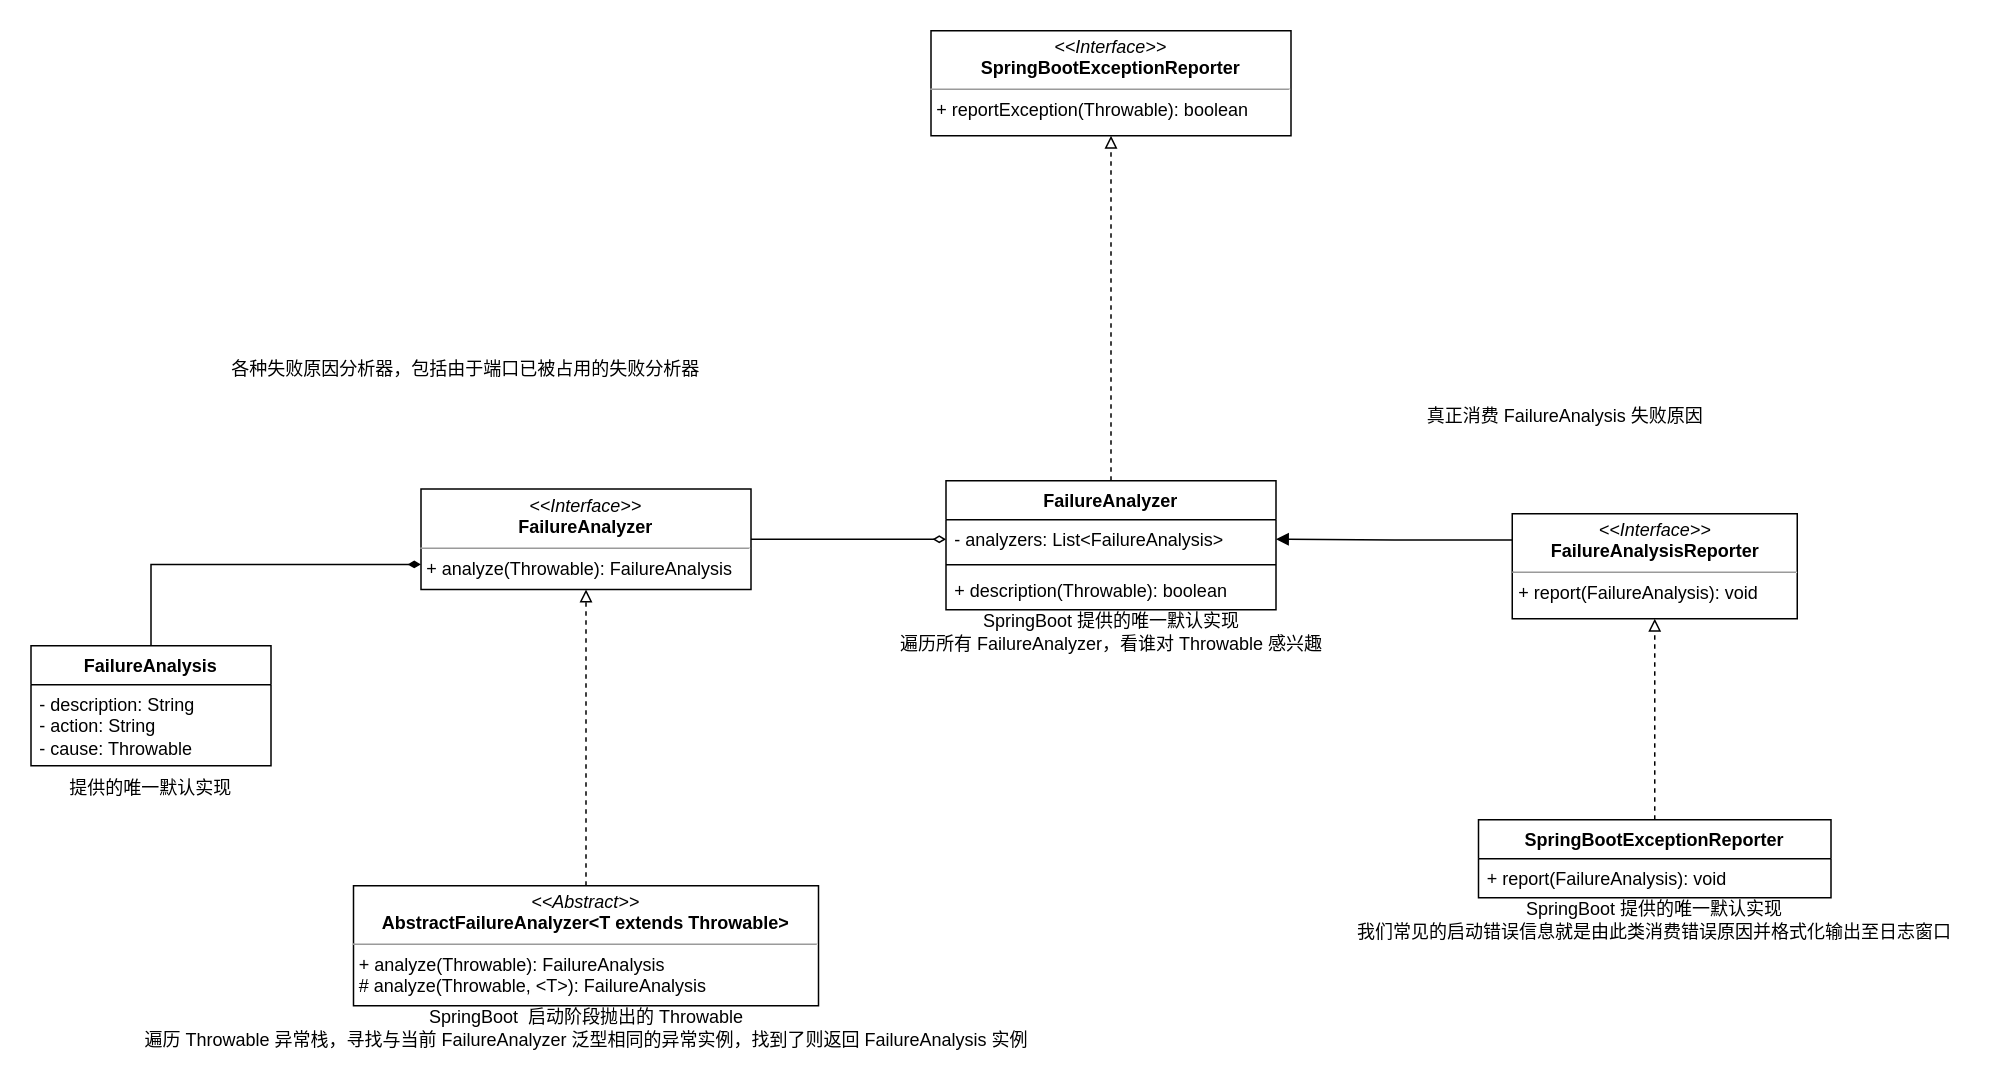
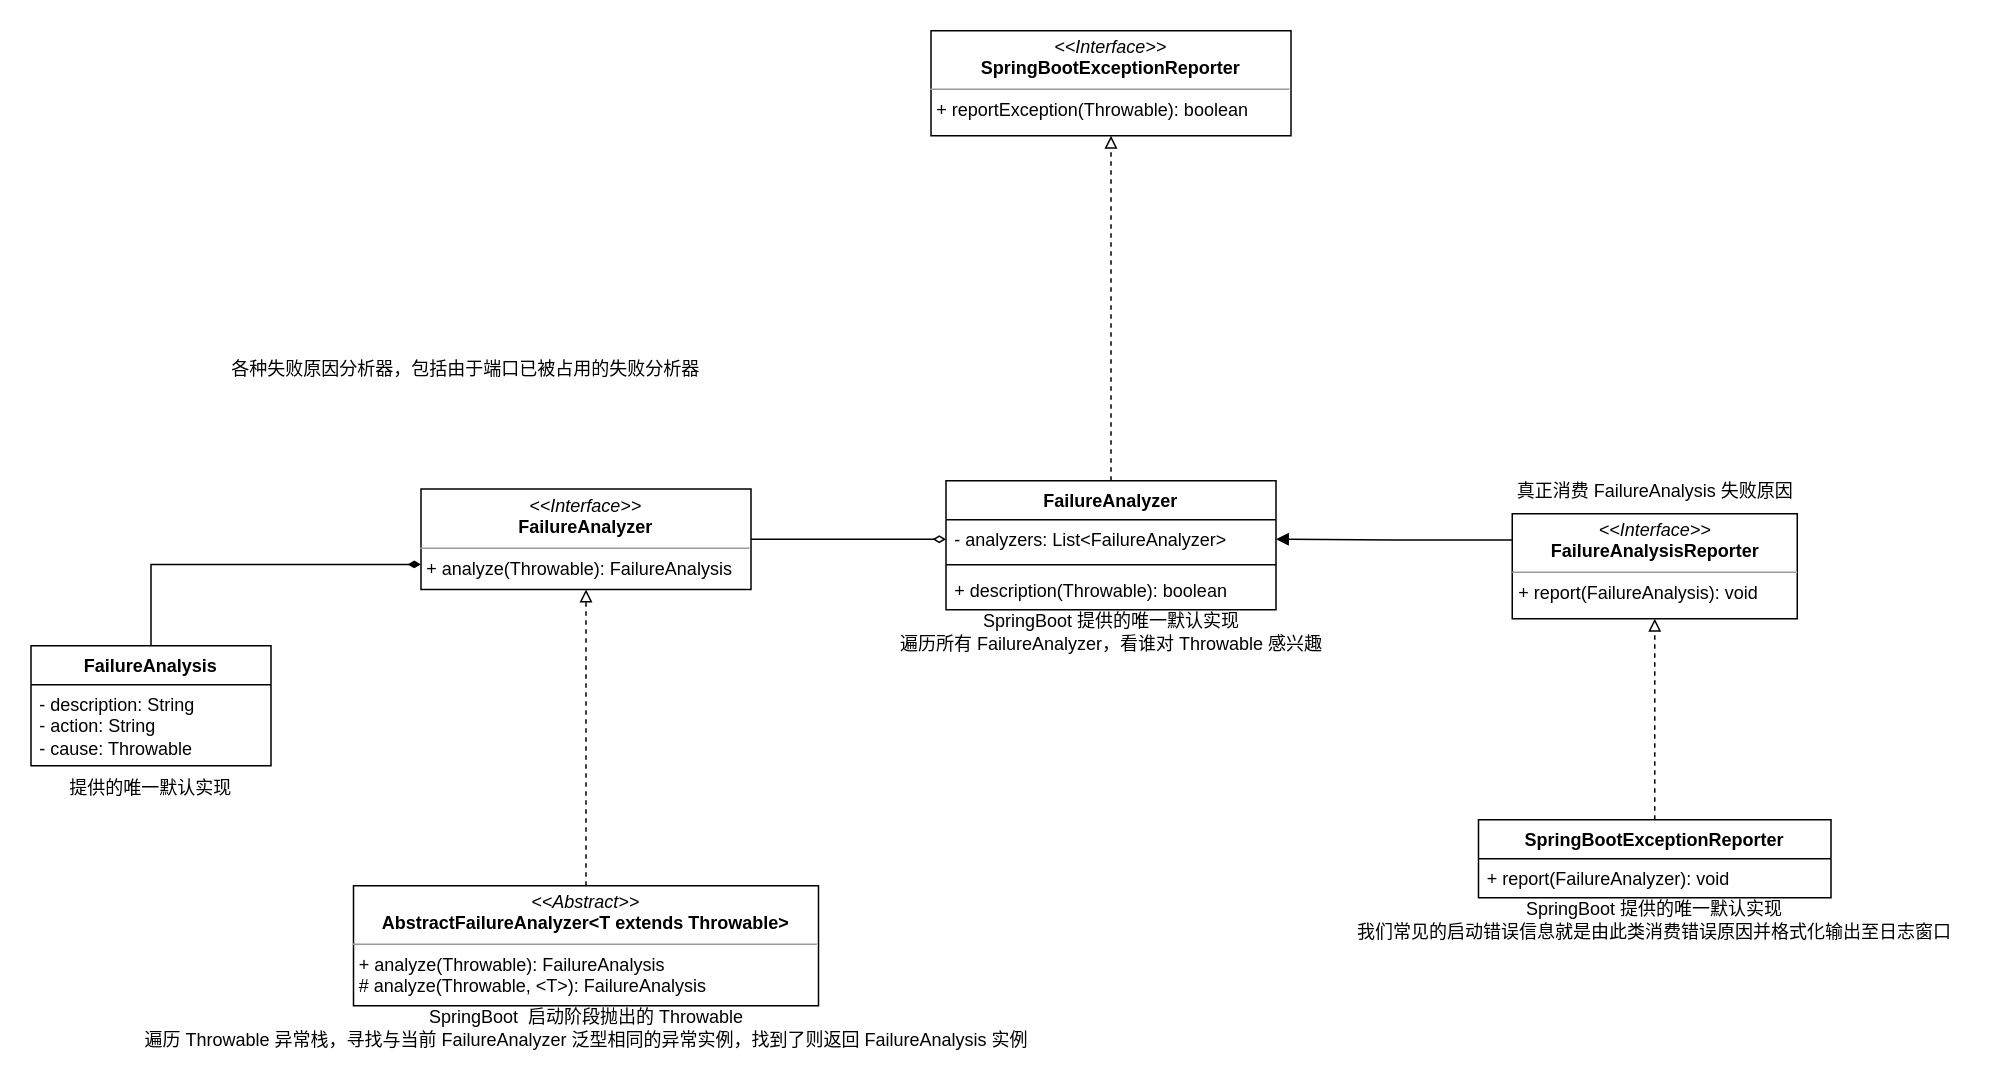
node "真正消费 FailureAnalysis 失败原因": moved (1565, 416) -> (1655, 491)
node "- analyzers: List<FailureAnalysis>": label "- analyzers: List<FailureAnalysis>" -> "- analyzers: List<FailureAnalyzer>"
node "+ report(FailureAnalysis): void": label "+ report(FailureAnalysis): void" -> "+ report(FailureAnalyzer): void"
